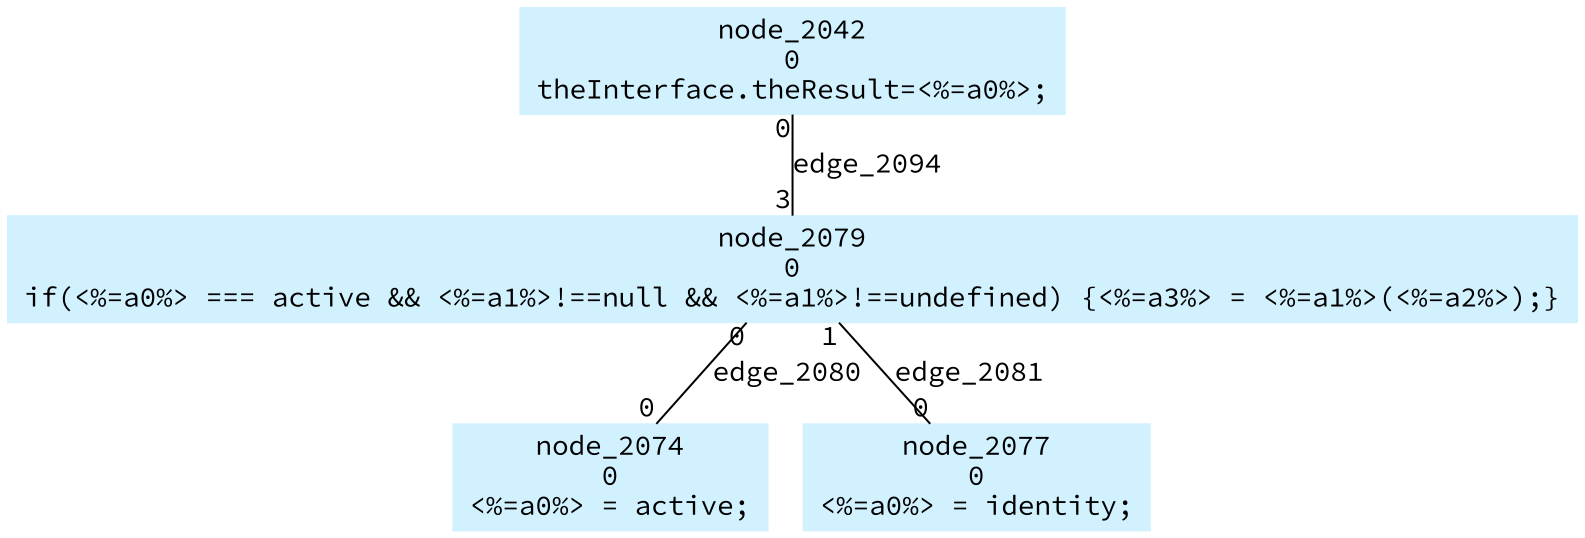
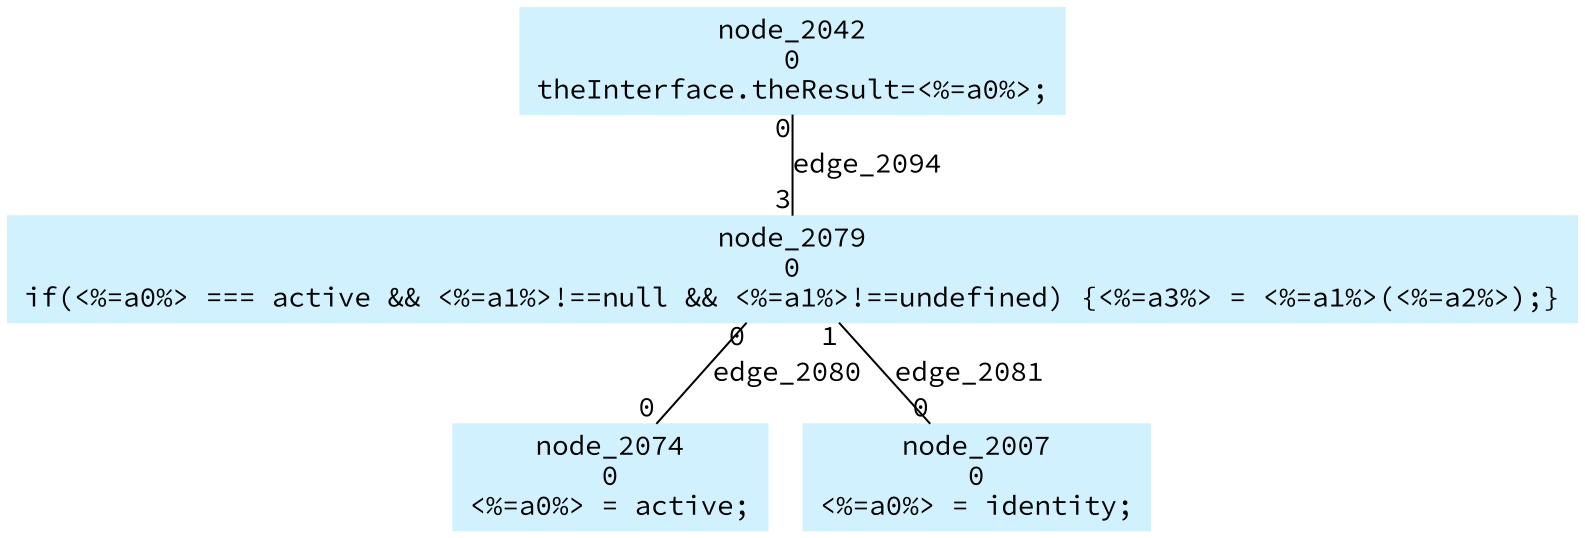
node "node_2077 0 <%=a0%> = identity;": label "node_2077 0 <%=a0%> = identity;" -> "node_2007 0 <%=a0%> = identity;"
